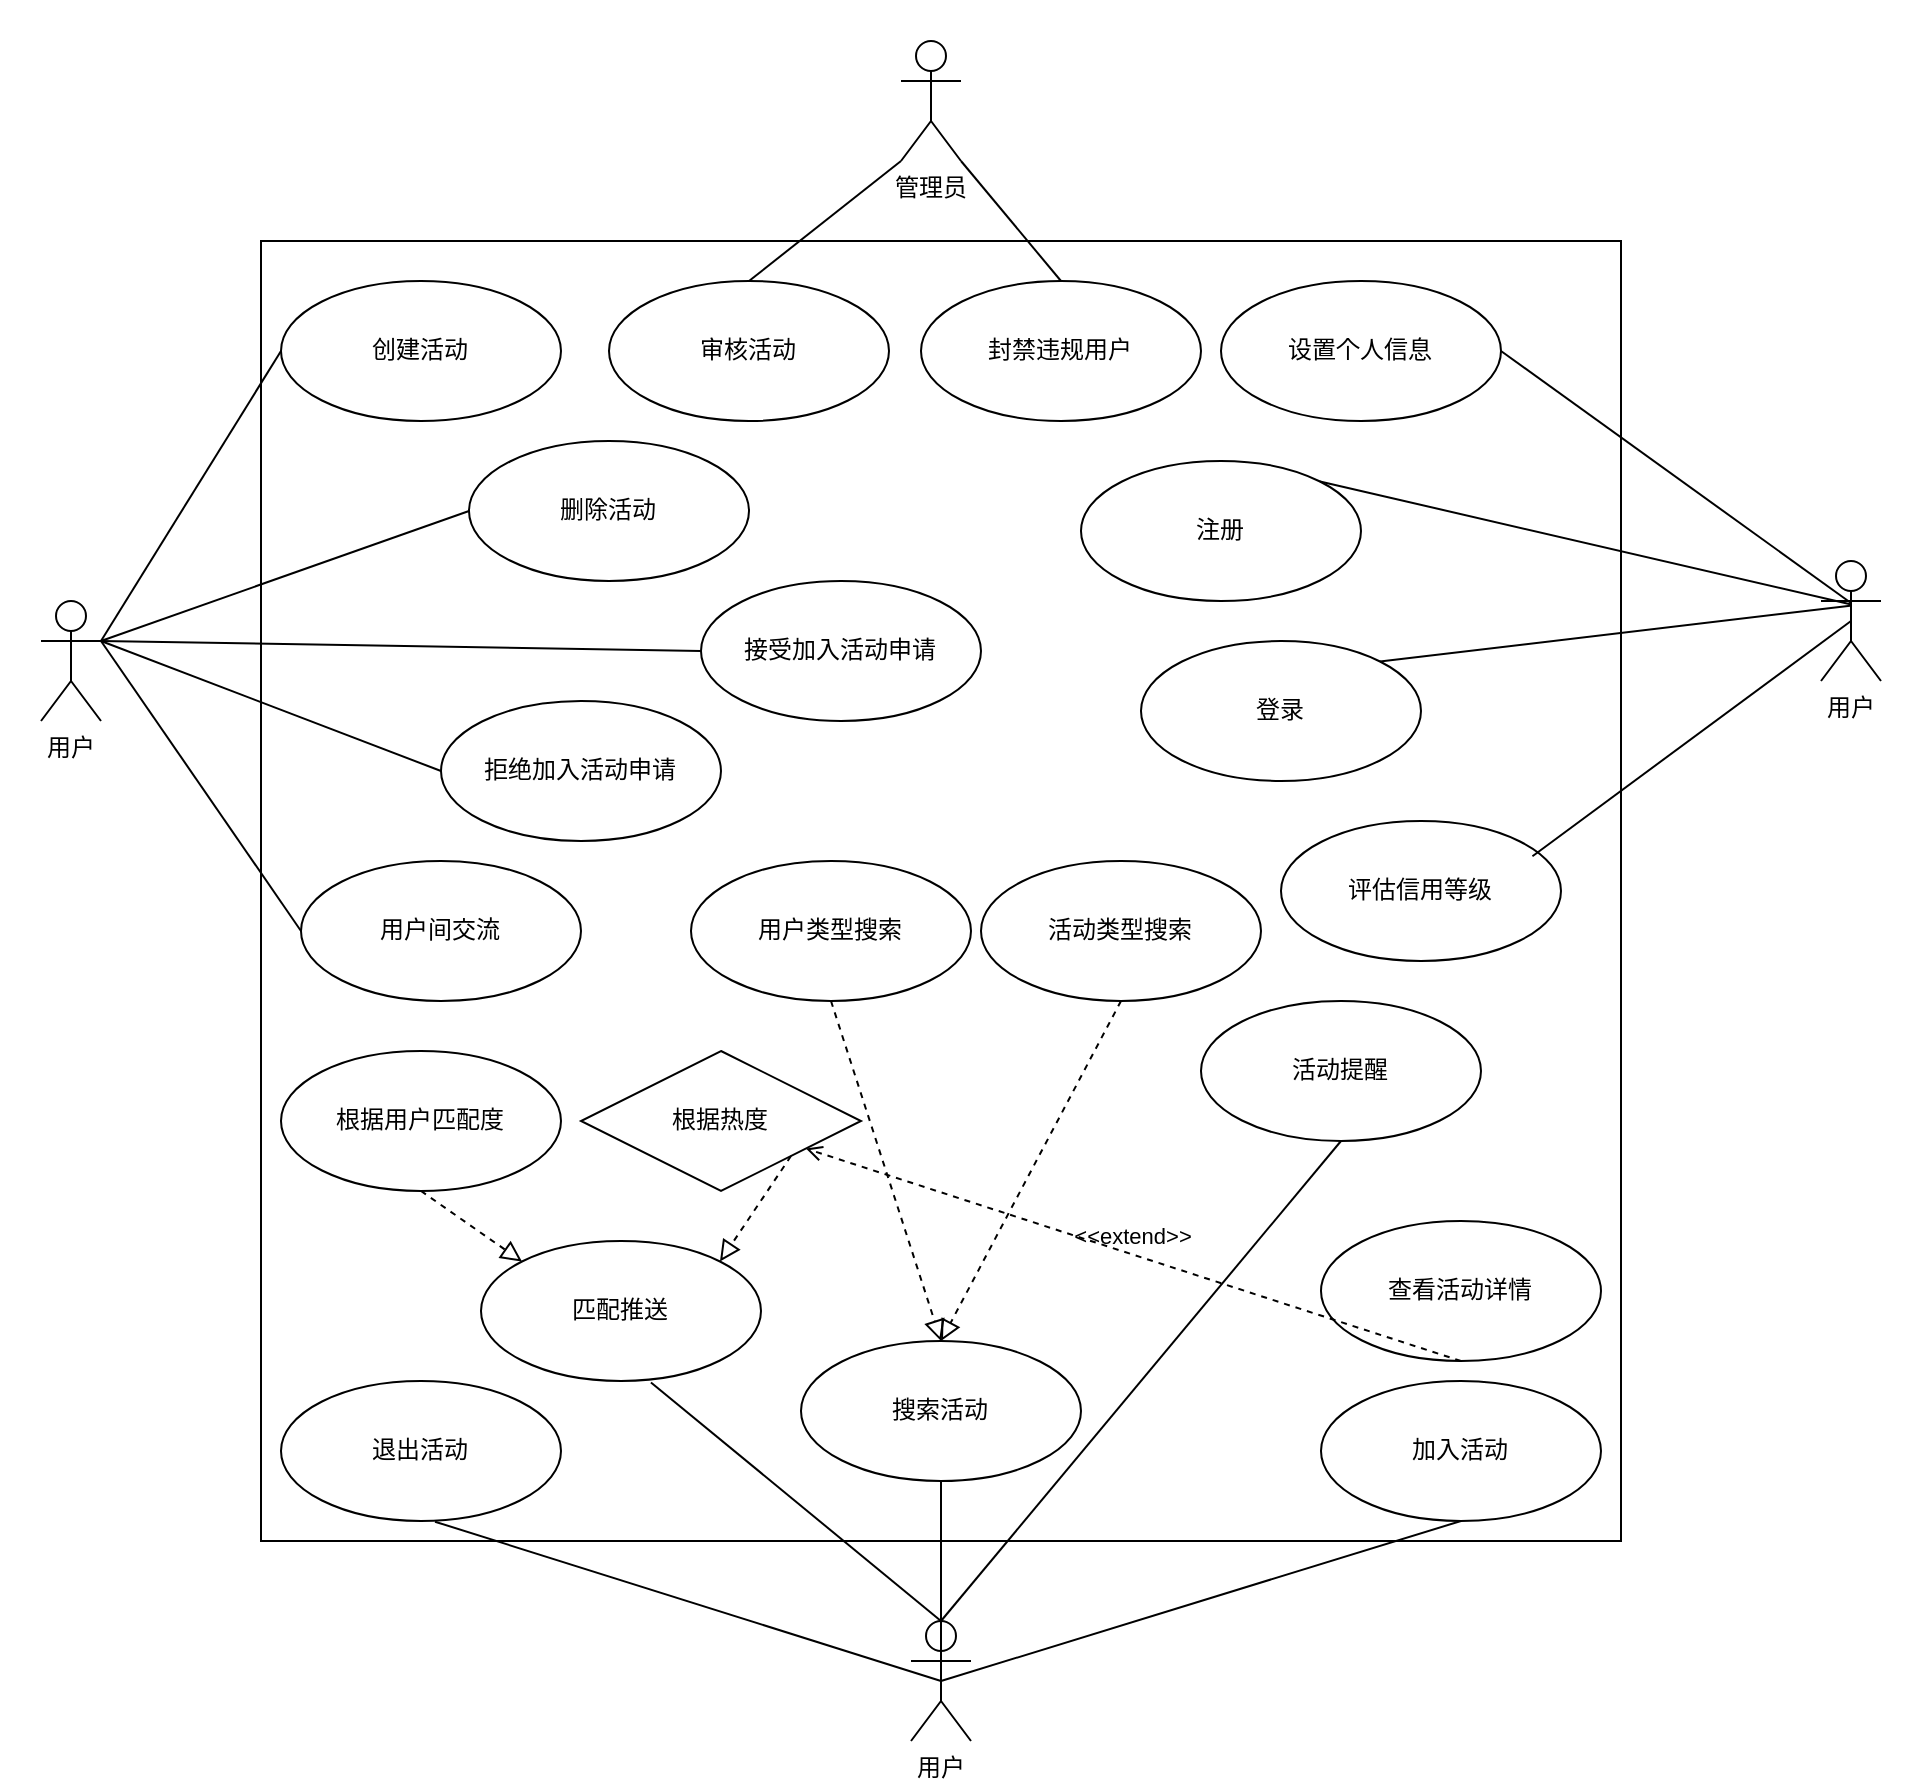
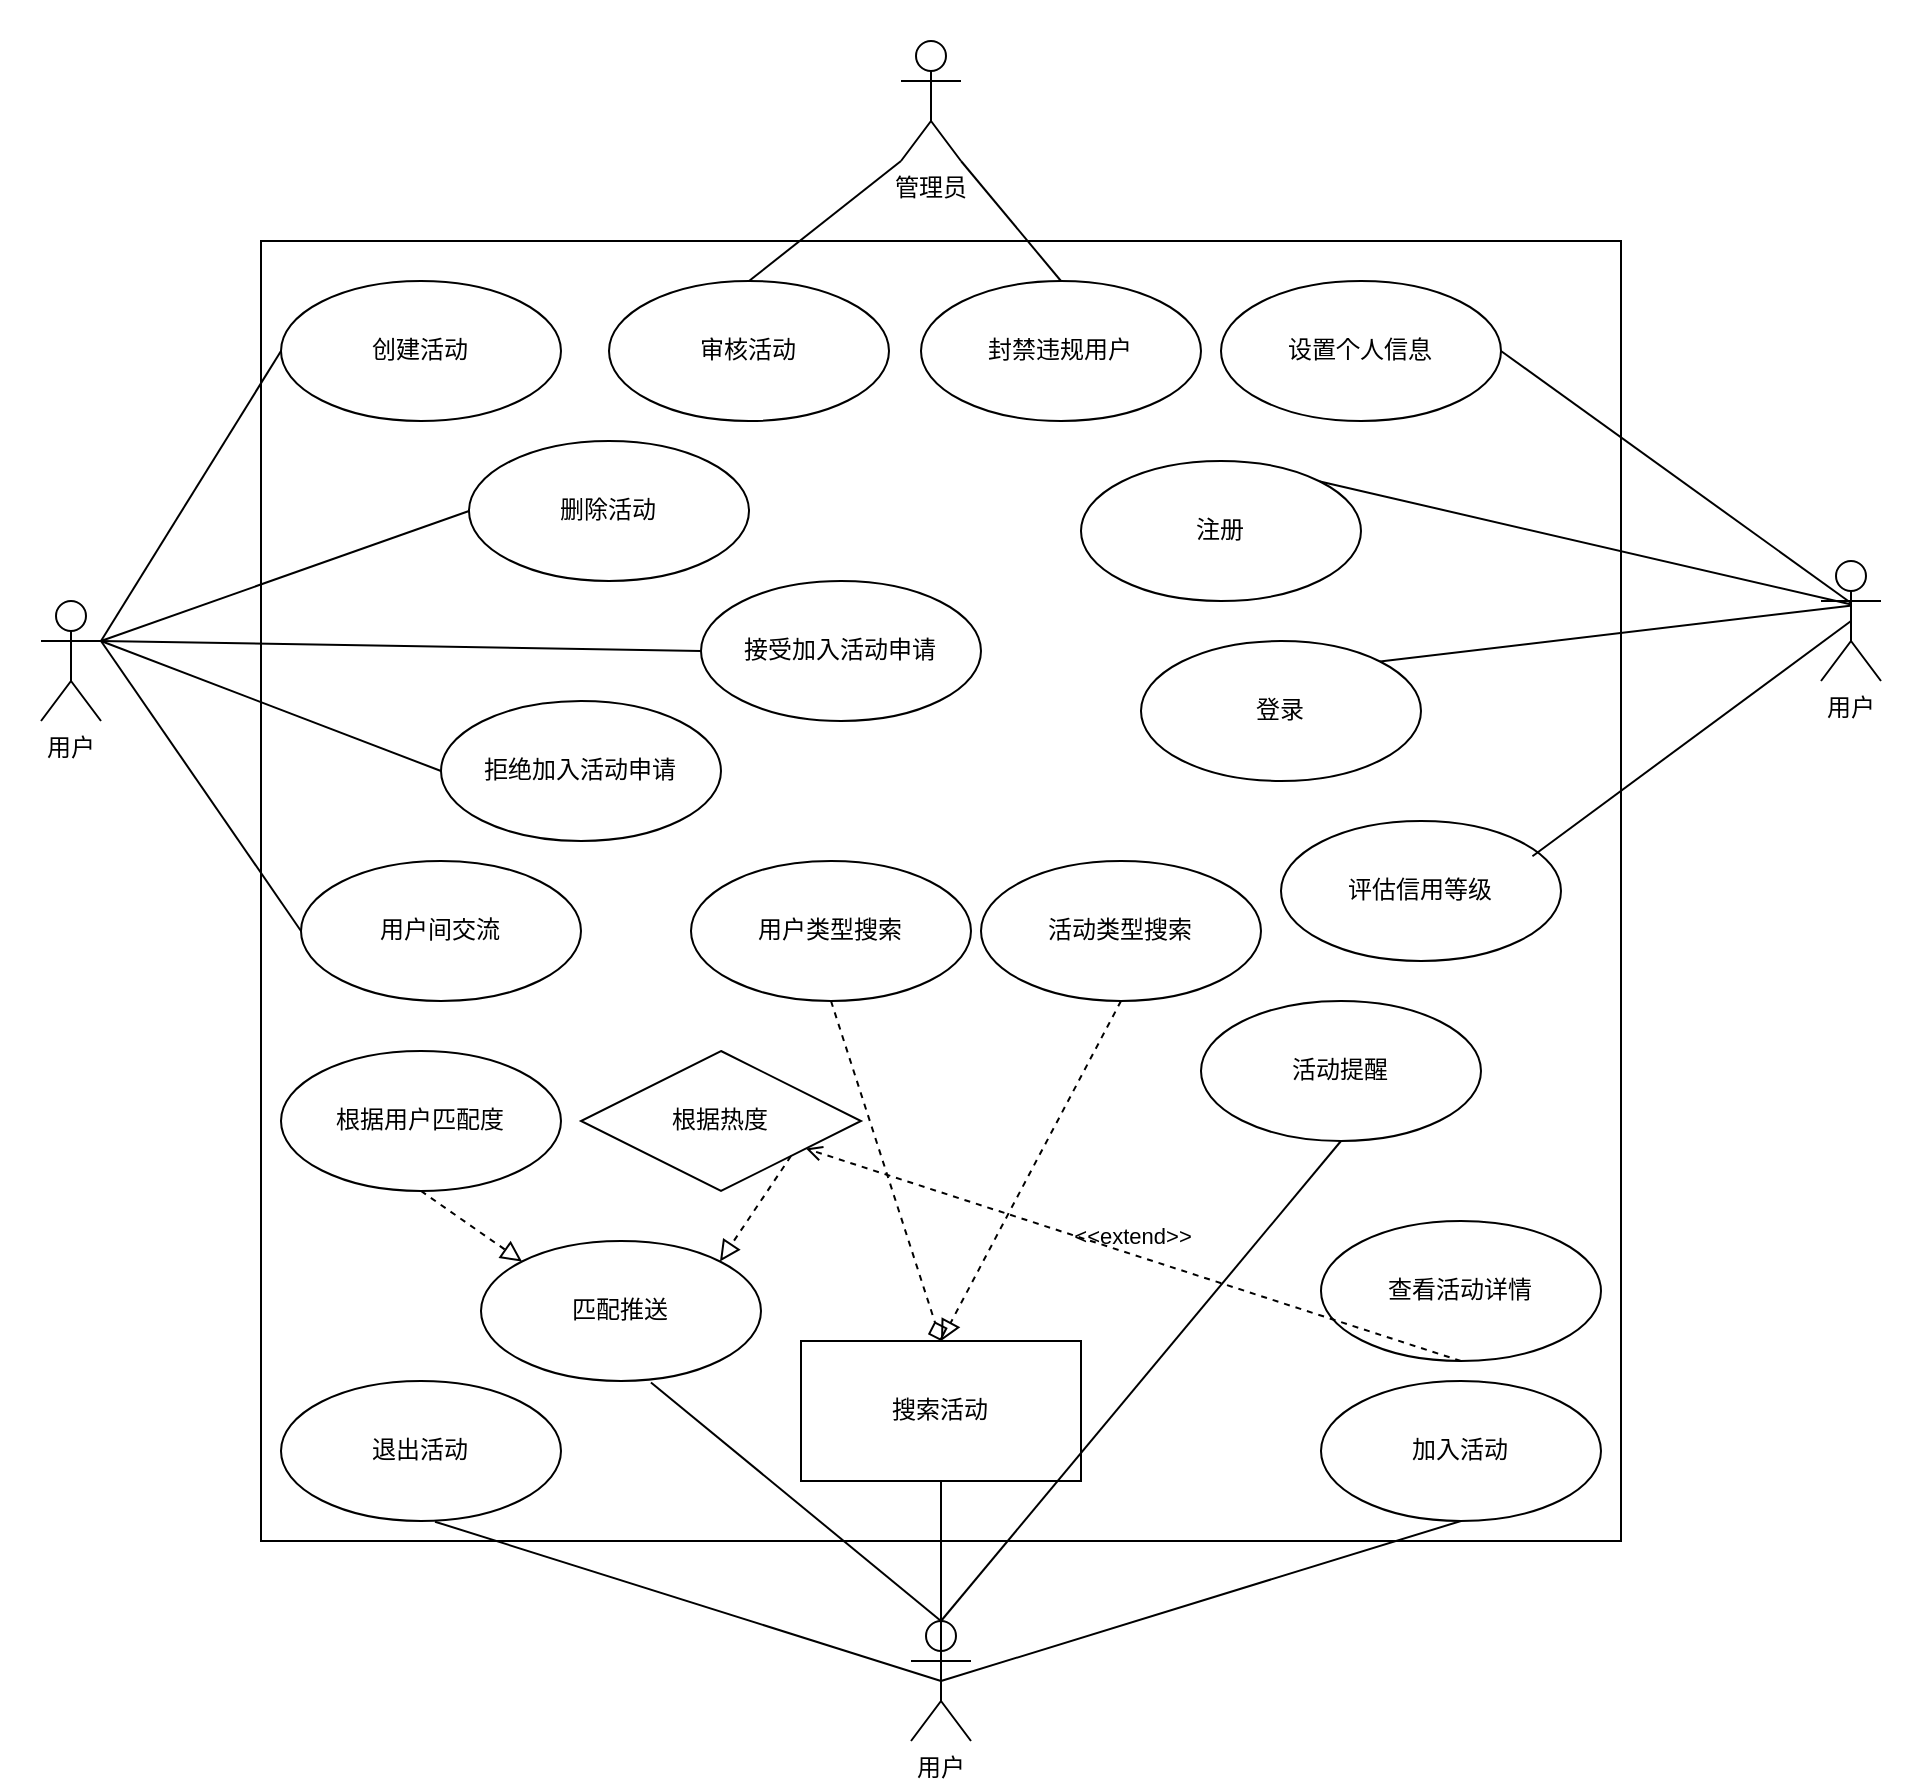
edge "用户类型搜索" -> "搜索活动": arrowhead block -> diamond
node "搜索活动": shape ellipse -> rectangle
